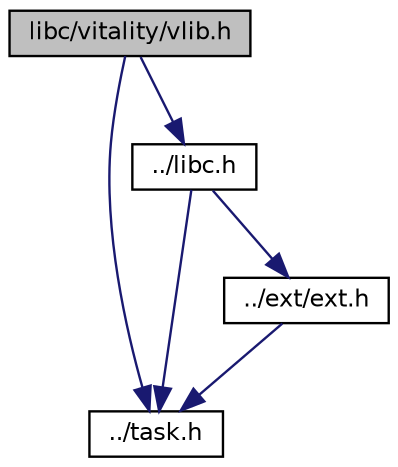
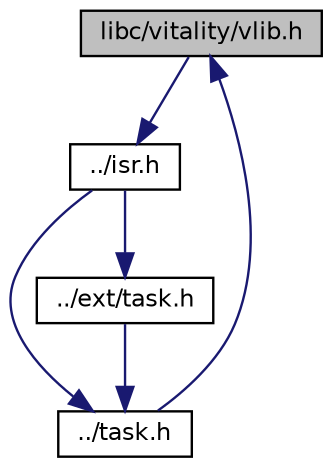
node "../libc.h": label "../libc.h" -> "../isr.h"
edge "libc/vitality/vlib.h" -> "../task.h": reversed
node "../ext/ext.h": label "../ext/ext.h" -> "../ext/task.h"
